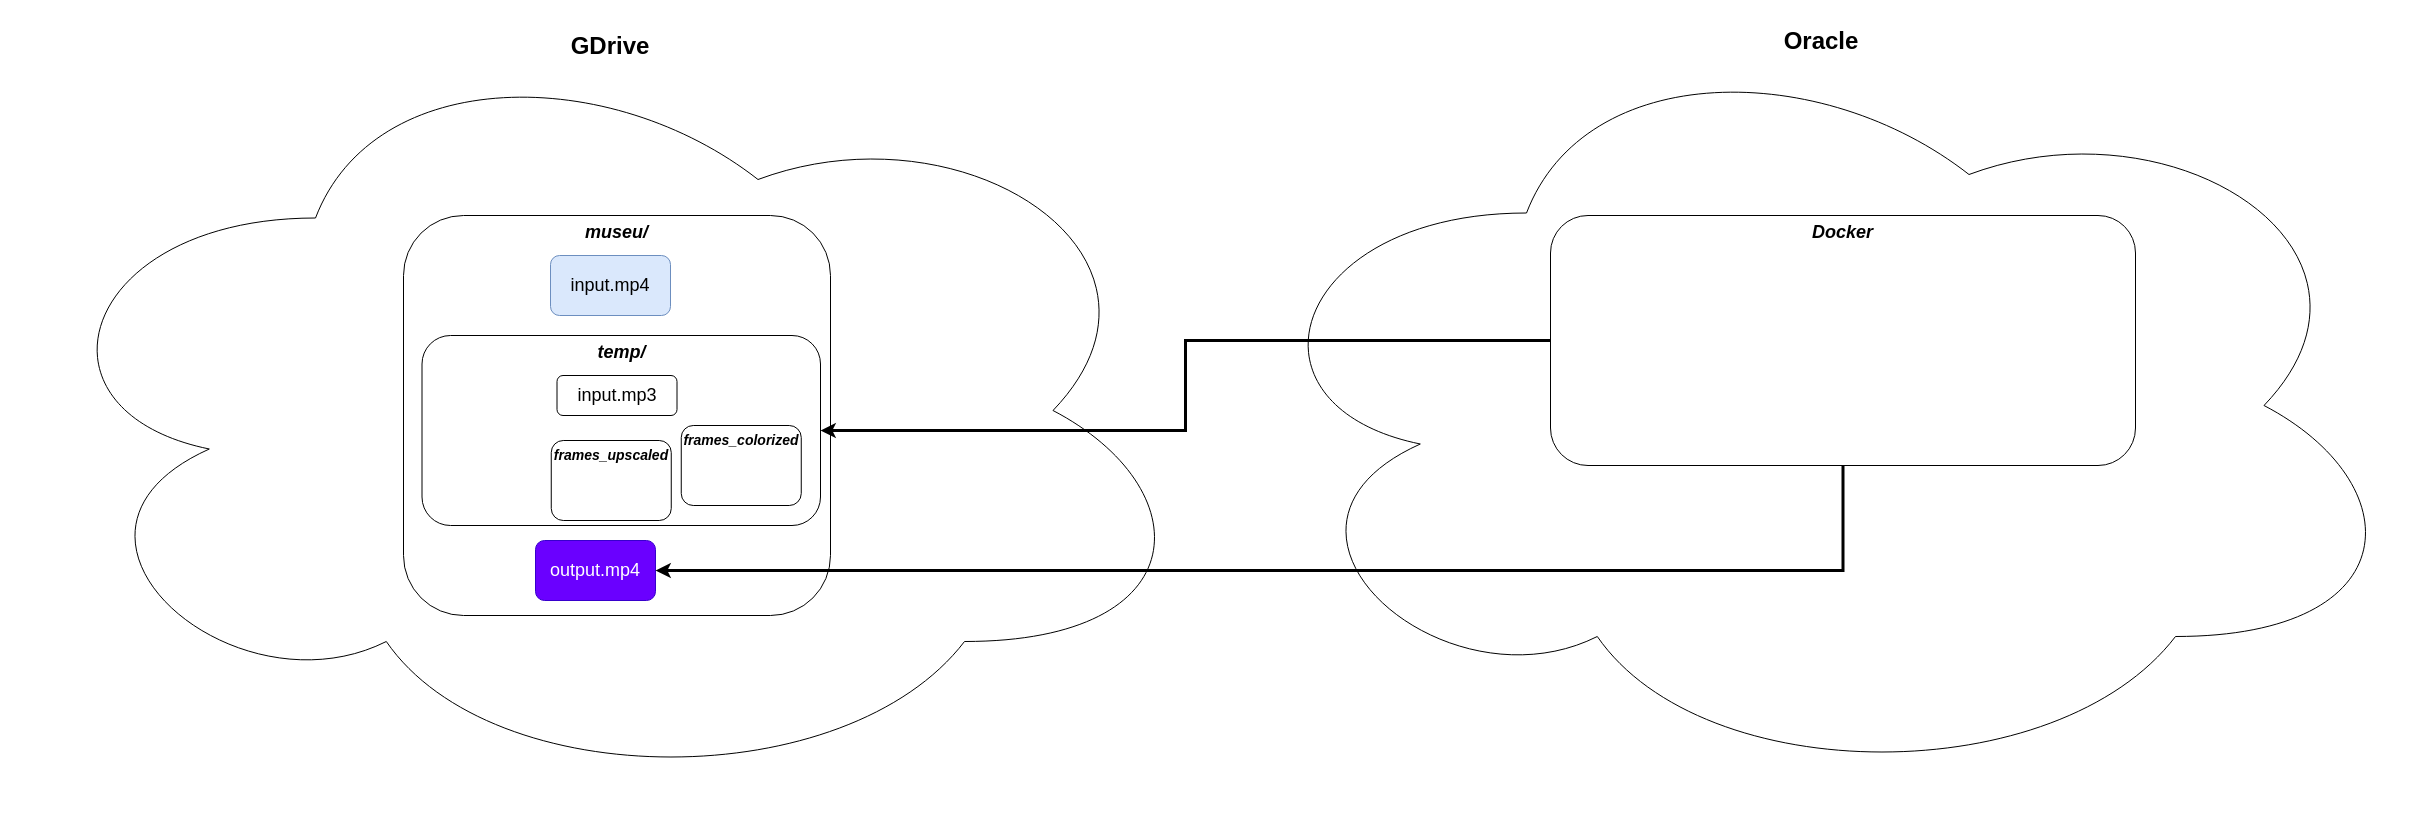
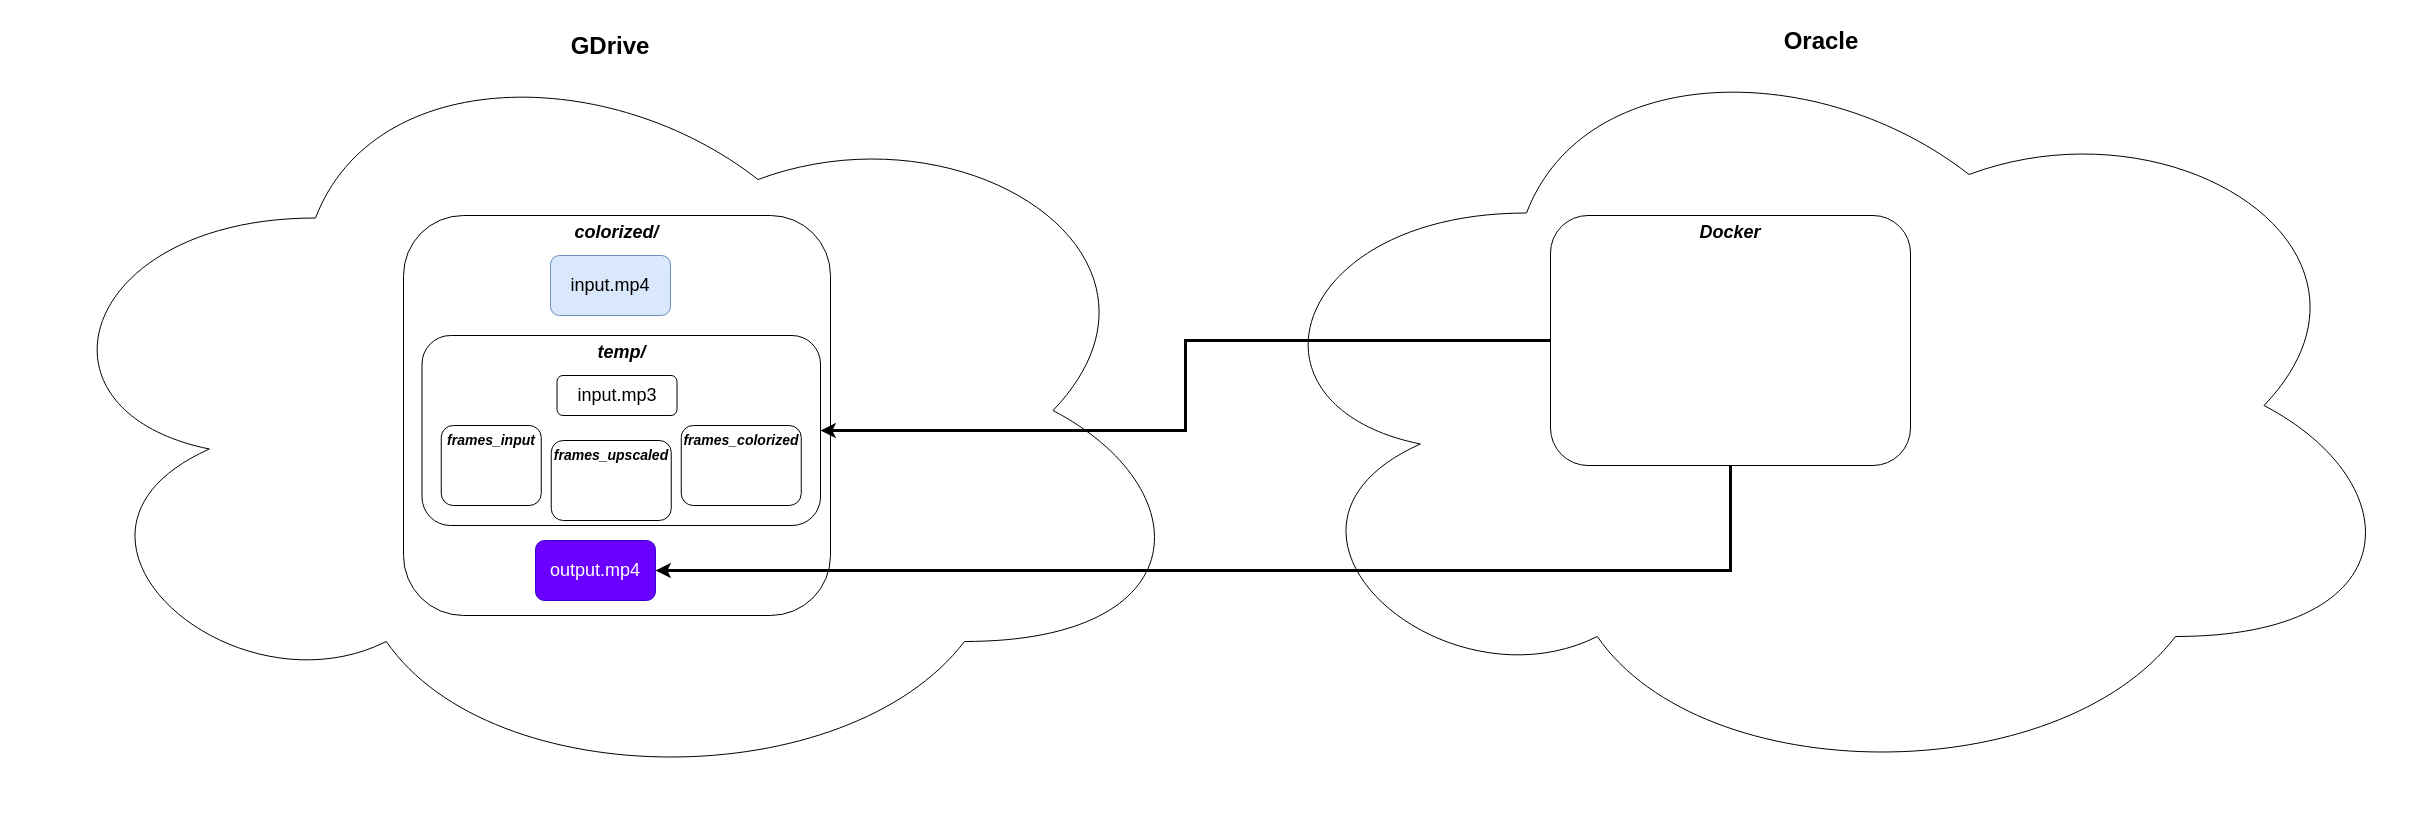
node "museu/": label "museu/" -> "colorized/"
node "Docker": size 585x250 -> 360x250
node "frames_input": added
